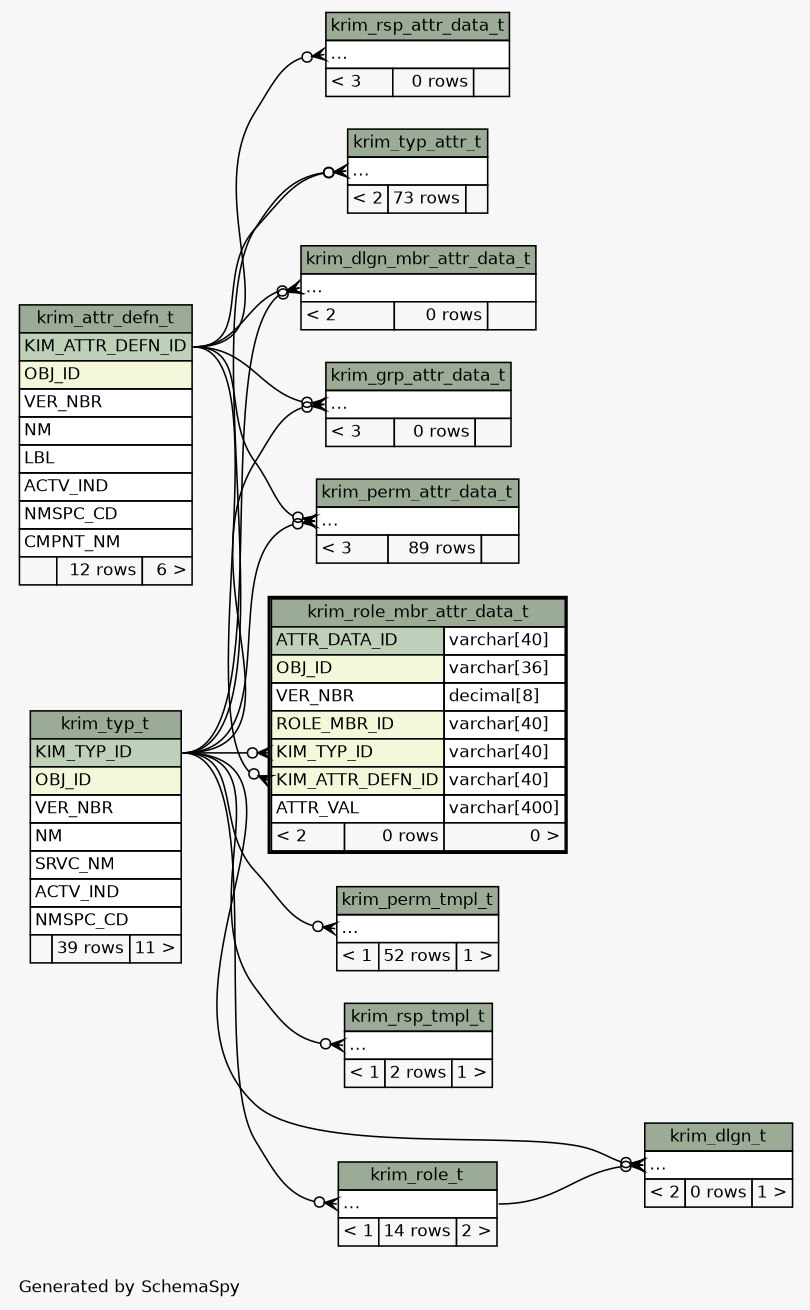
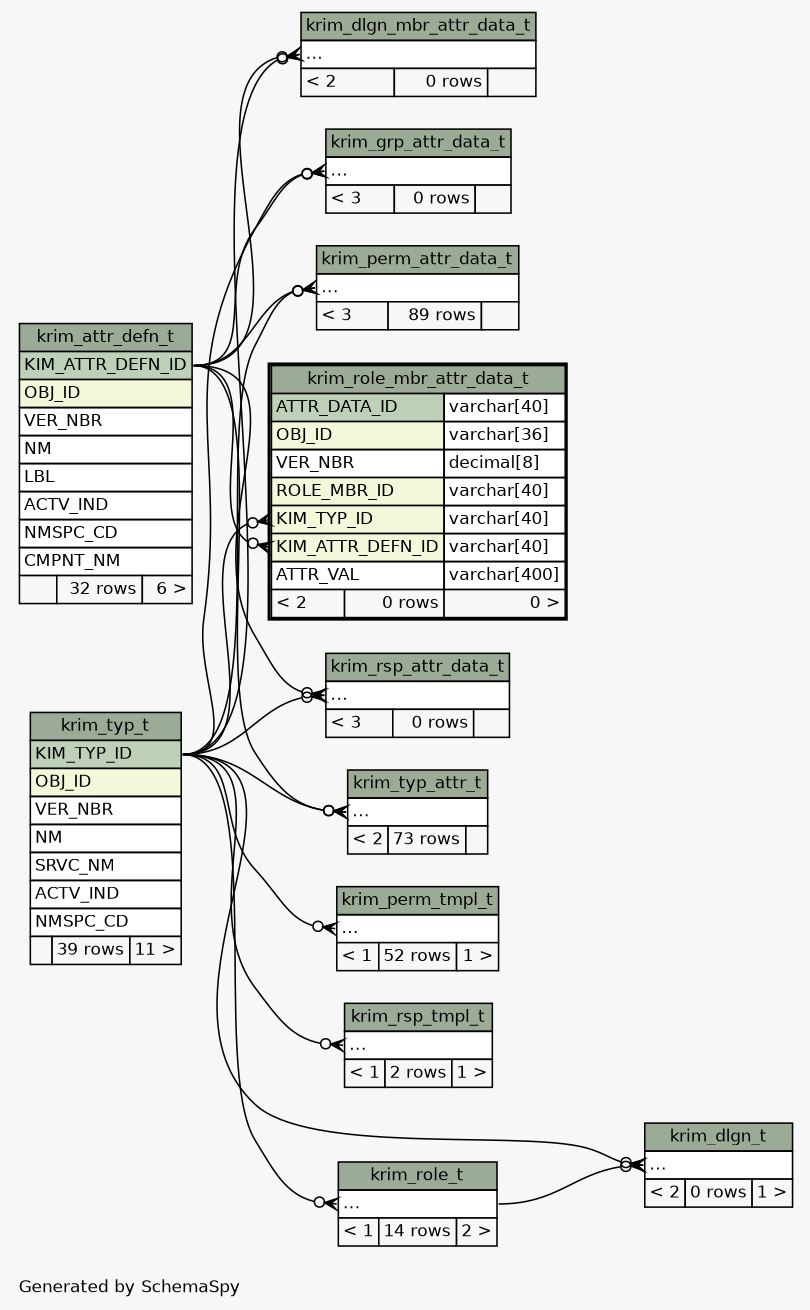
node "krim_attr_defn_t": text "12 rows" -> "32 rows"
edge "krim_typ_t" -> "krim_rsp_attr_data_t": added
